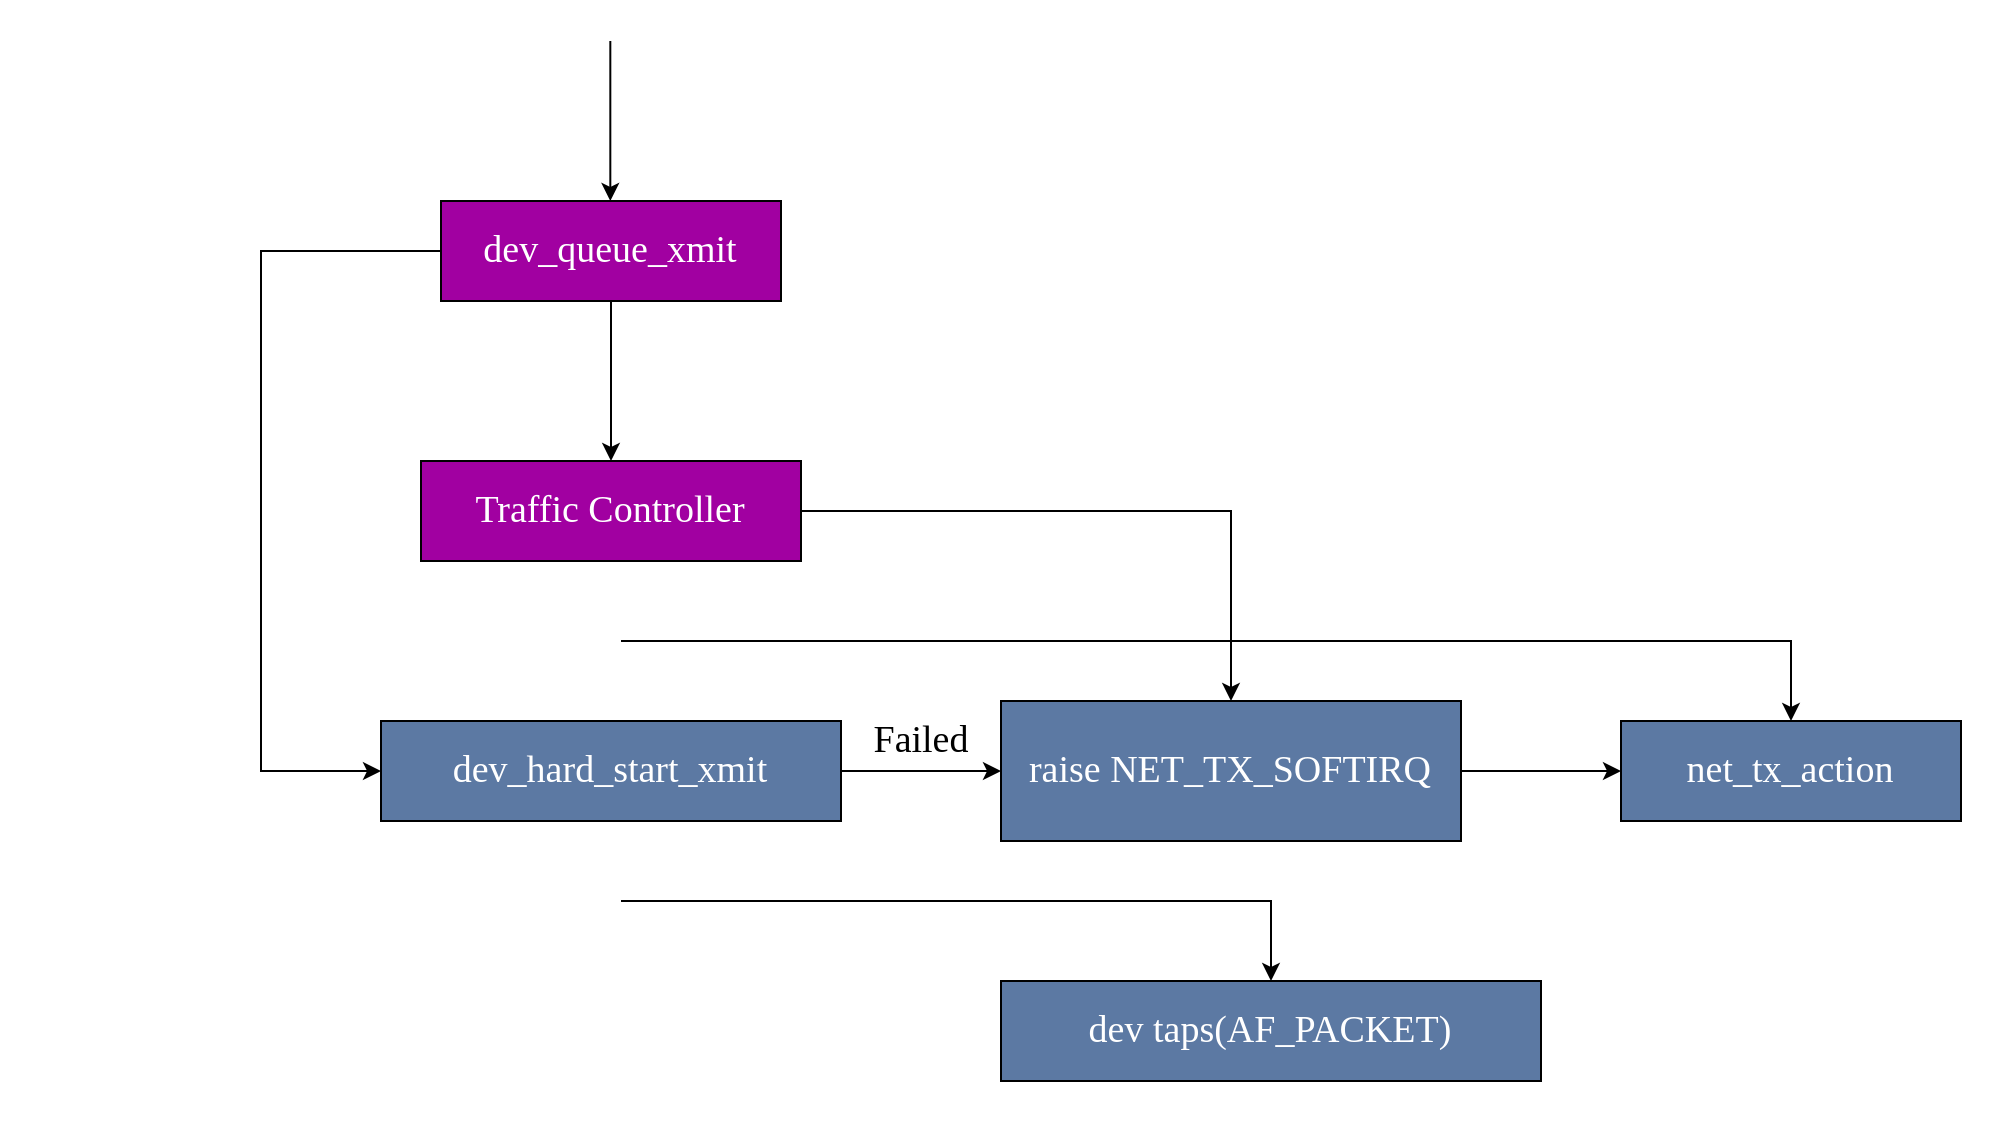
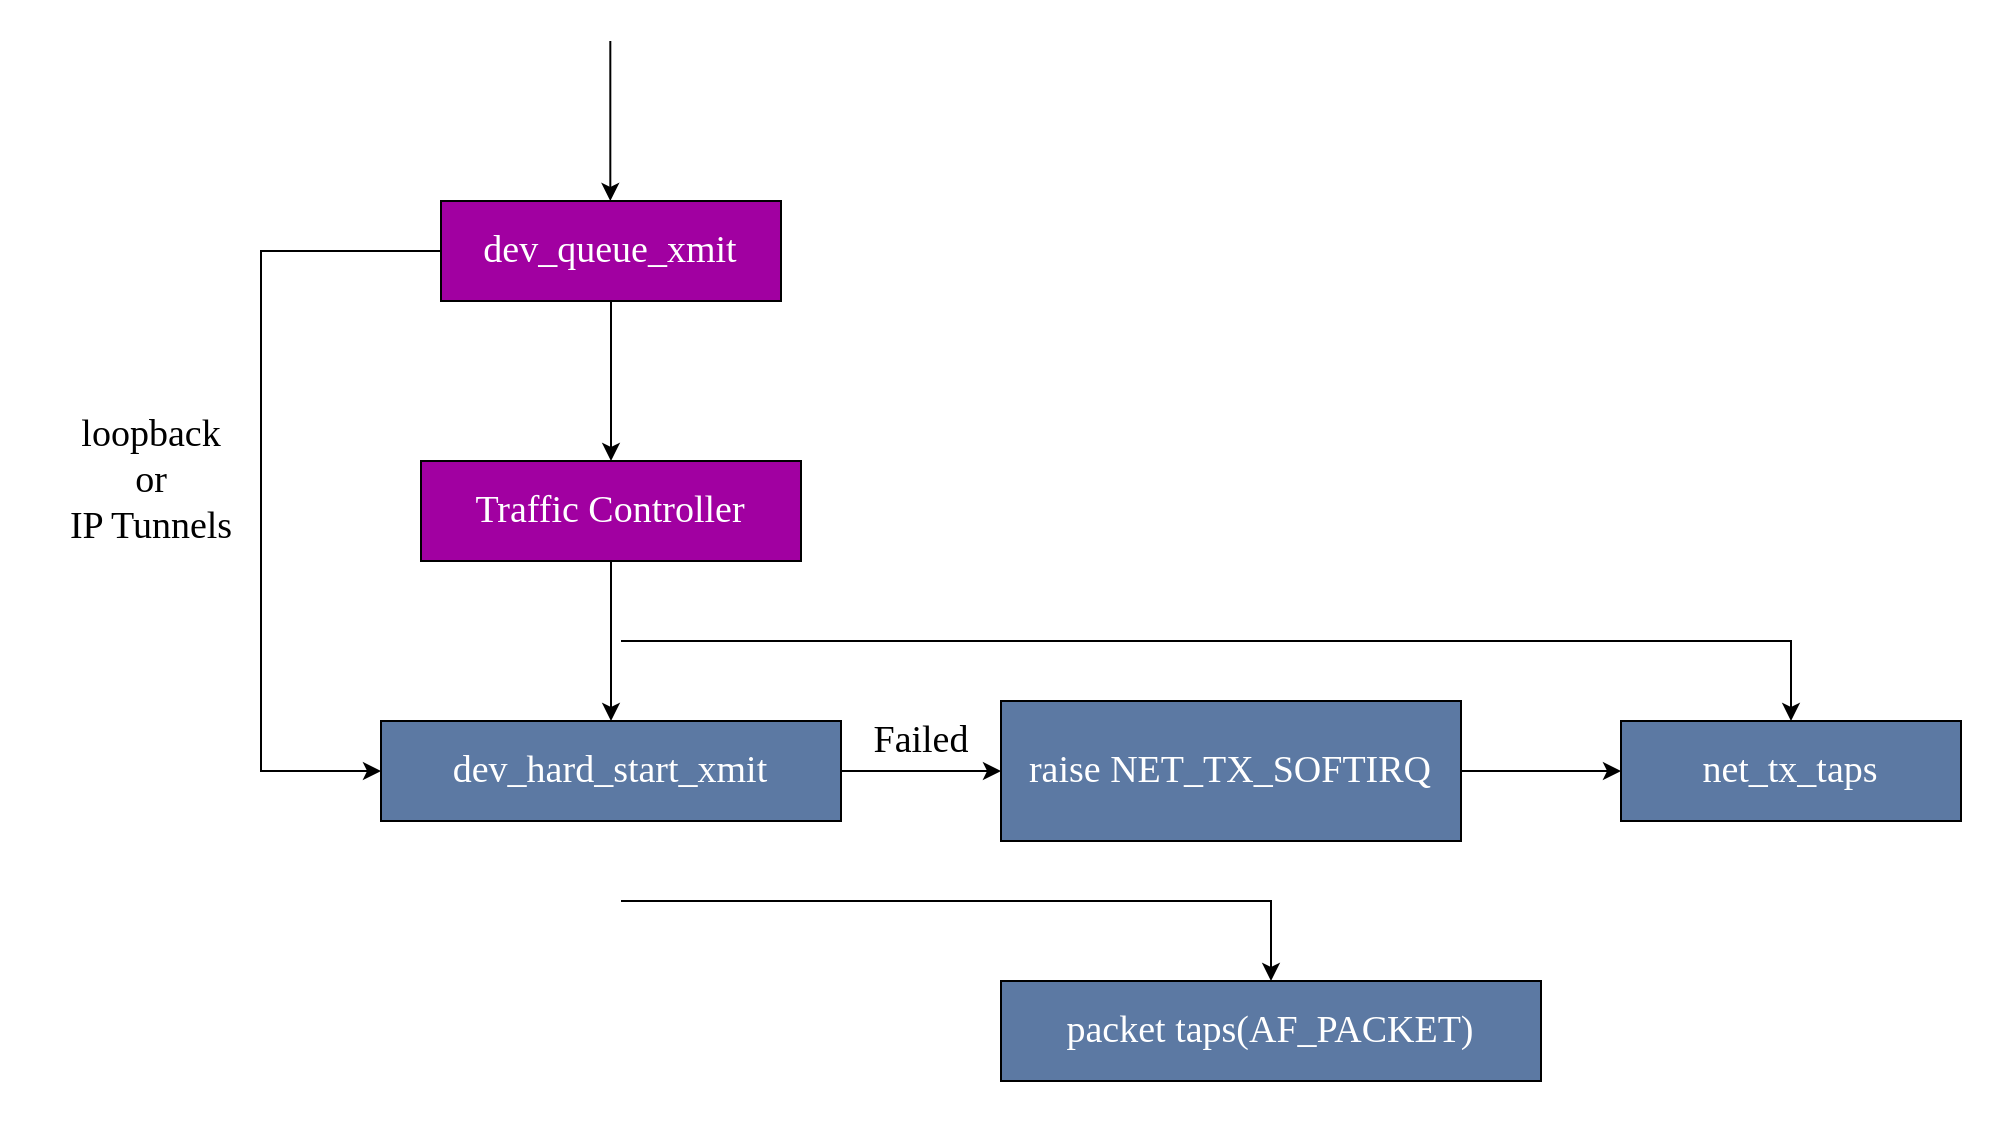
node "loopback or IP Tunnels": added
edge "Traffic Controller" -> "raise NET_TX_SOFTIRQ": now "Traffic Controller" -> "dev_hard_start_xmit"
node "net_tx_action": label "net_tx_action" -> "net_tx_taps"
node "dev taps(AF_PACKET)": label "dev taps(AF_PACKET)" -> "packet taps(AF_PACKET)"
